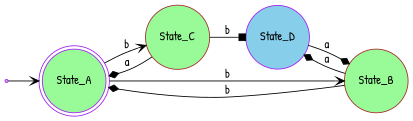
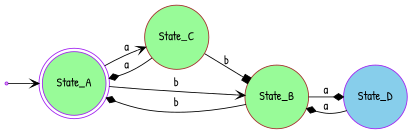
edge "State_C" -> "State_D": now "State_C" -> "State_B"
edge "State_A" -> "State_C": label "b" -> "a"
